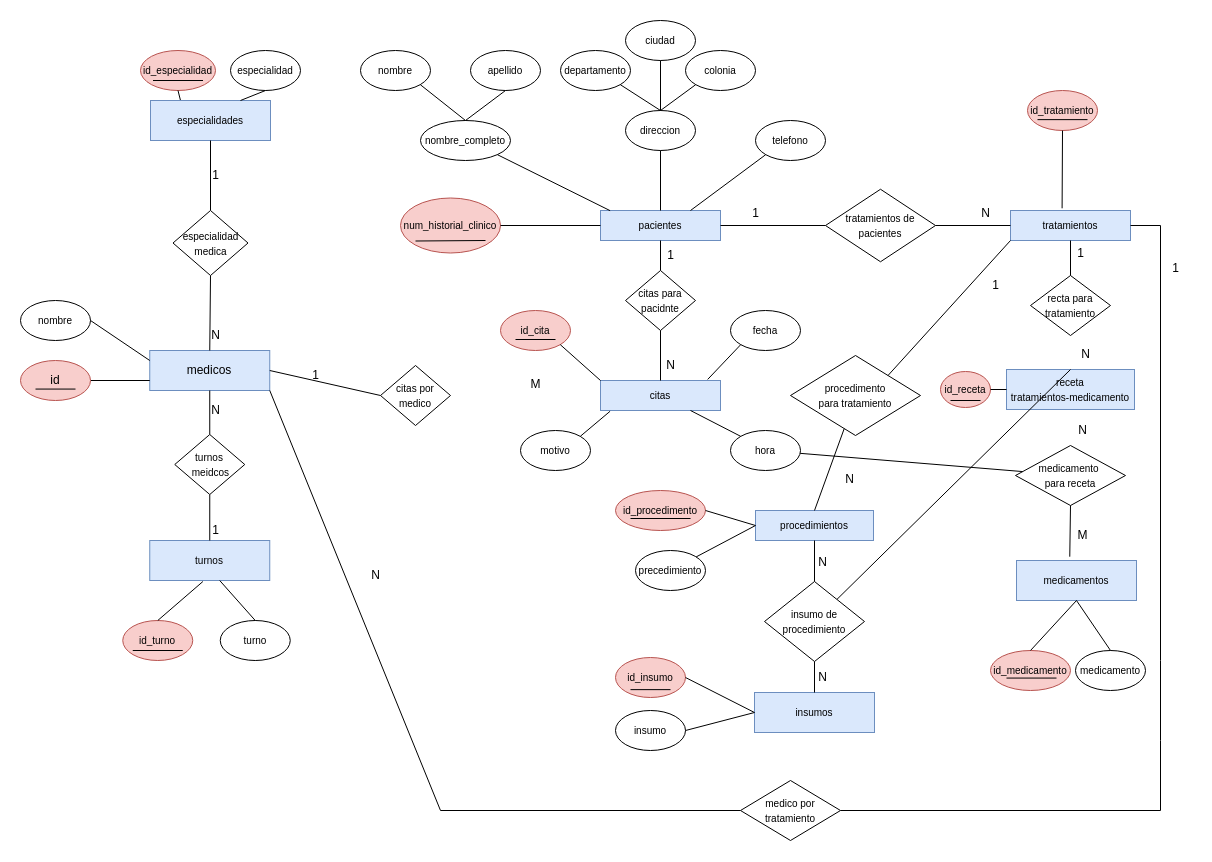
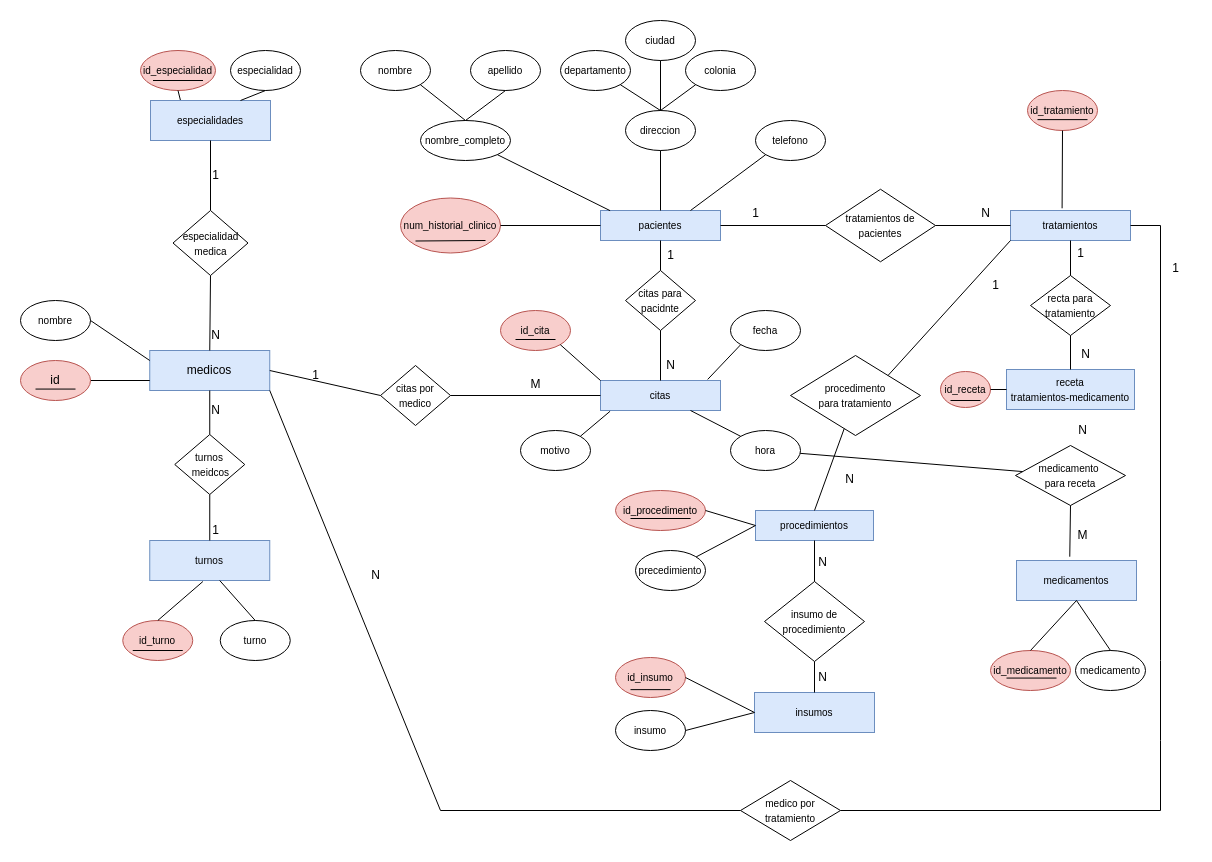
edge "citas por medico" -- "citas": added
edge "receta tratamientos-medicamento" -- "insumo de procedimiento": now "receta tratamientos-medicamento" -- "recta para tratamiento"
